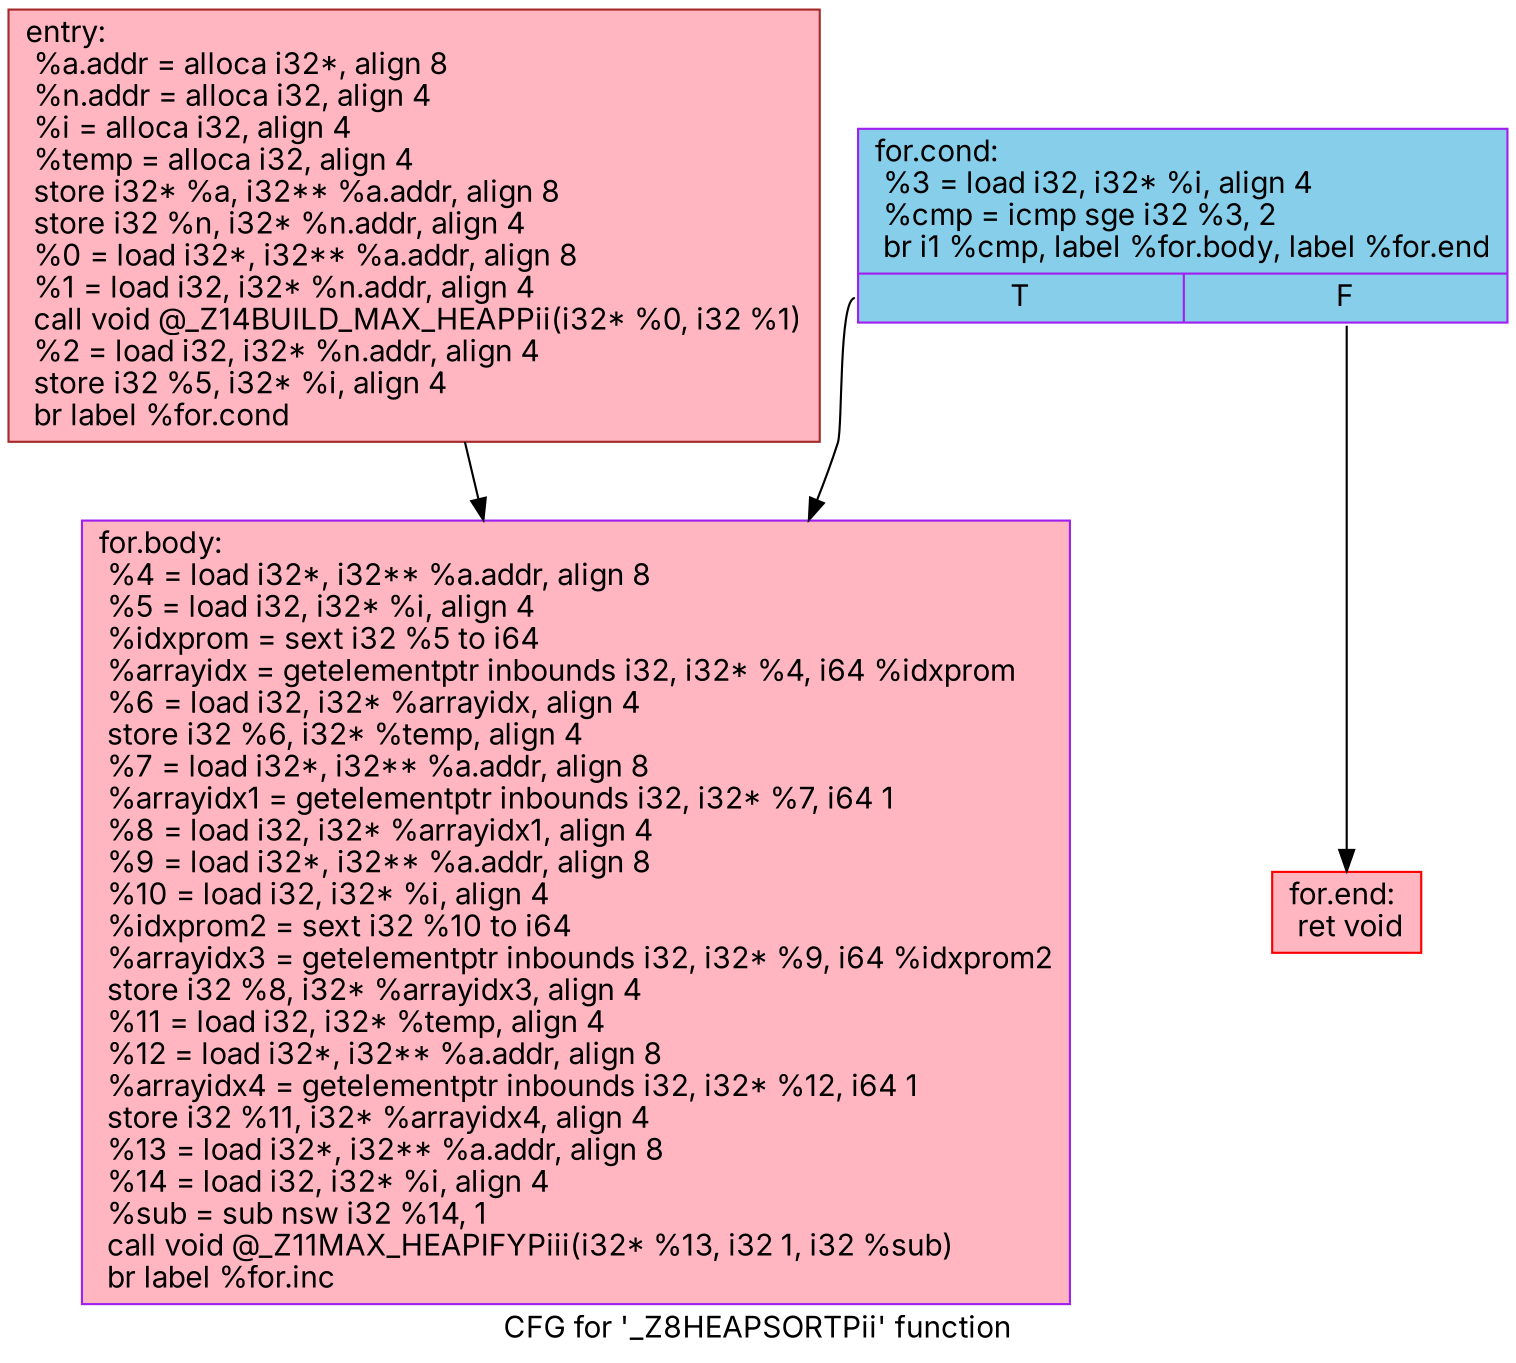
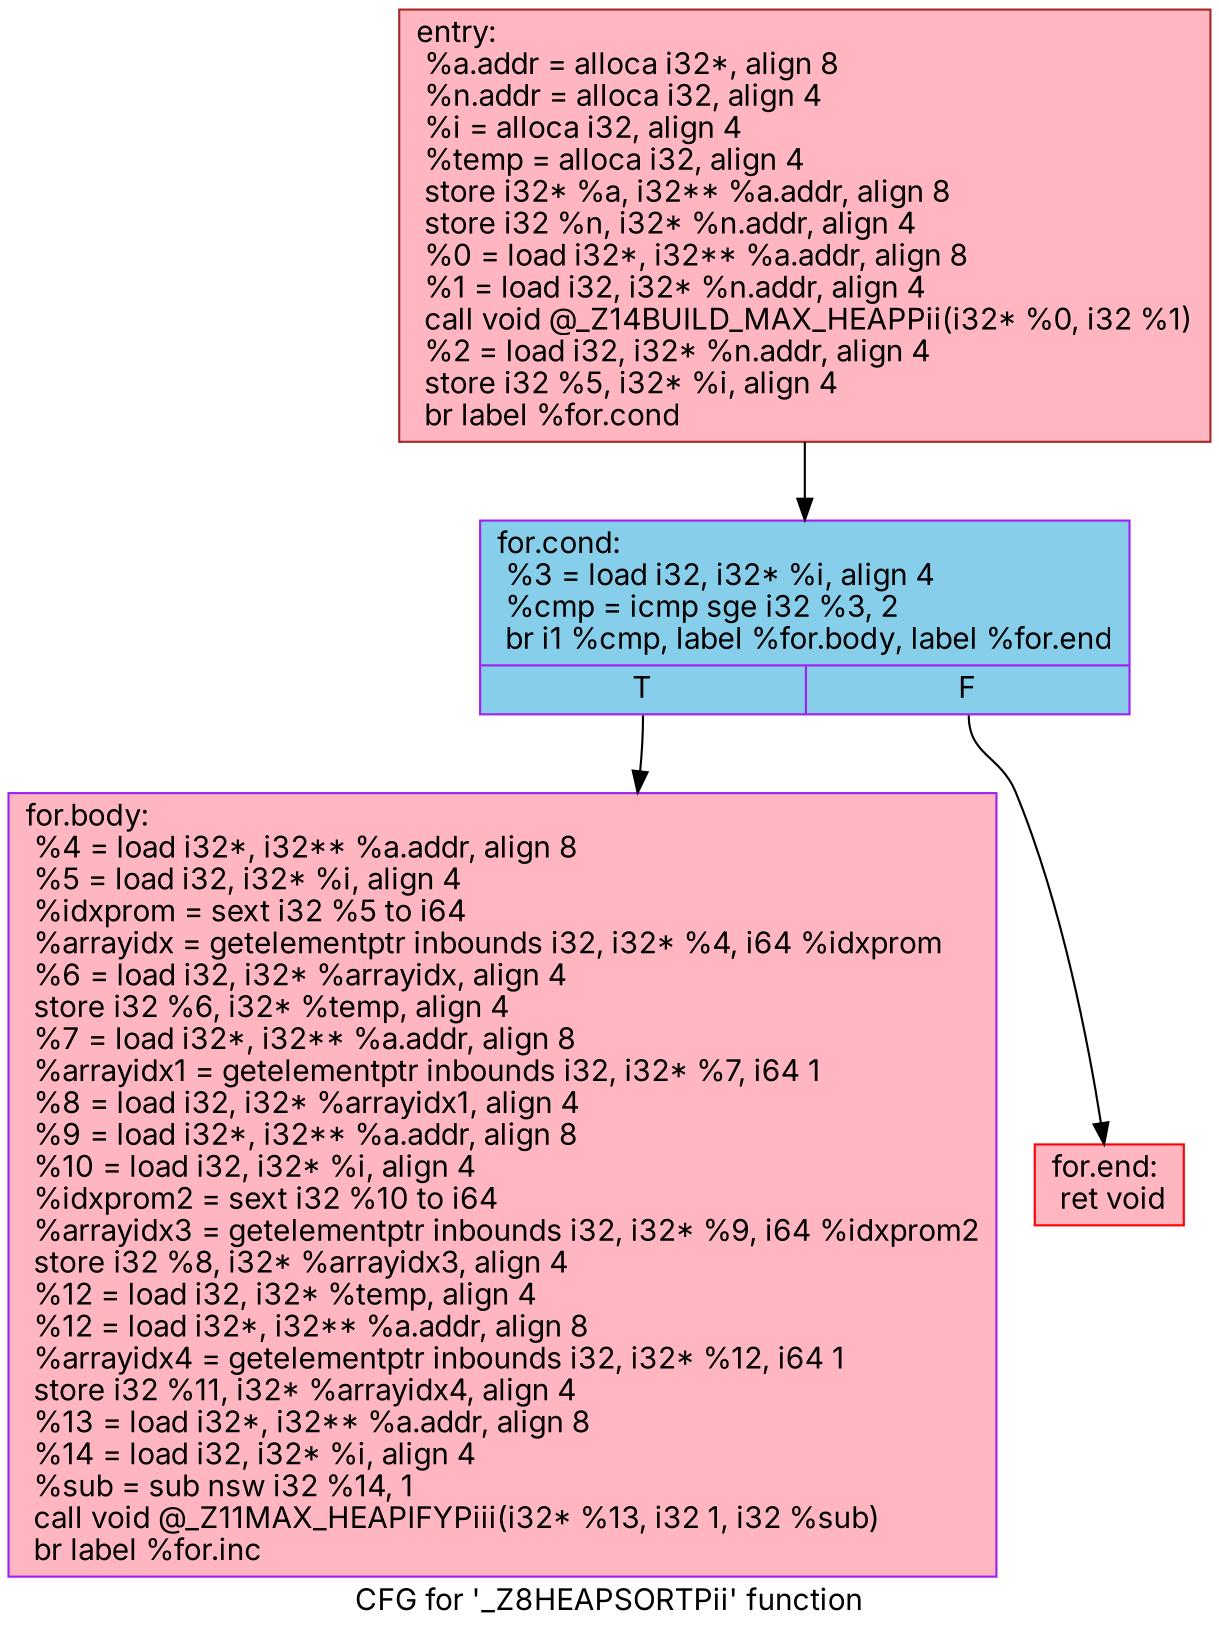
edge "entry:" -> "for.body:": now "entry:" -> "for.cond:"
node "for.body:": text "%11 = load i32, i32* %temp, align 4" -> "%12 = load i32, i32* %temp, align 4"
